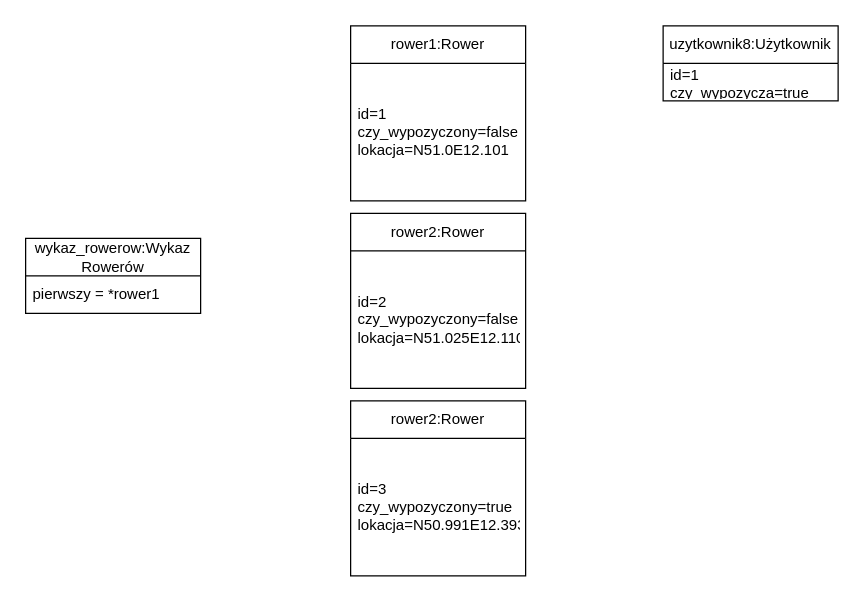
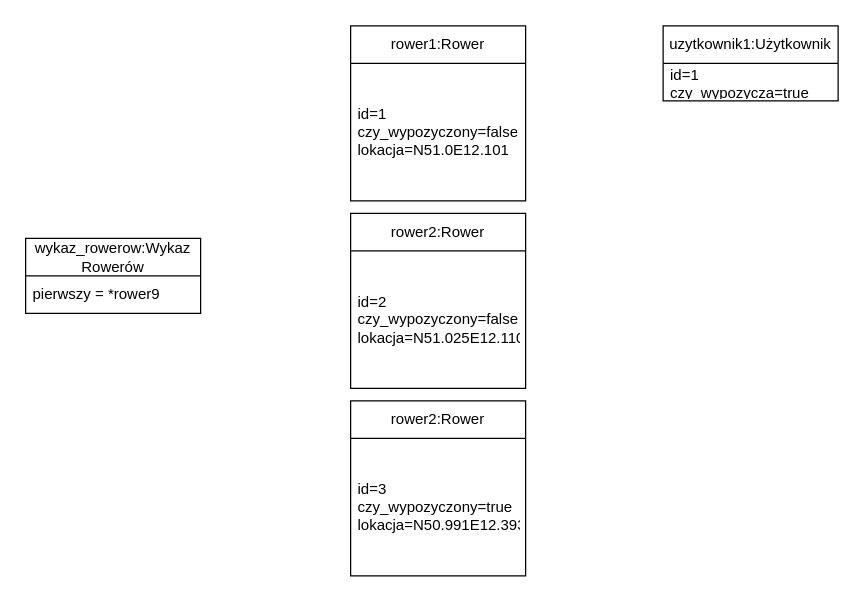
node "uzytkownik8:Użytkownik": label "uzytkownik8:Użytkownik" -> "uzytkownik1:Użytkownik"
node "pierwszy = *rower1": label "pierwszy = *rower1" -> "pierwszy = *rower9"
